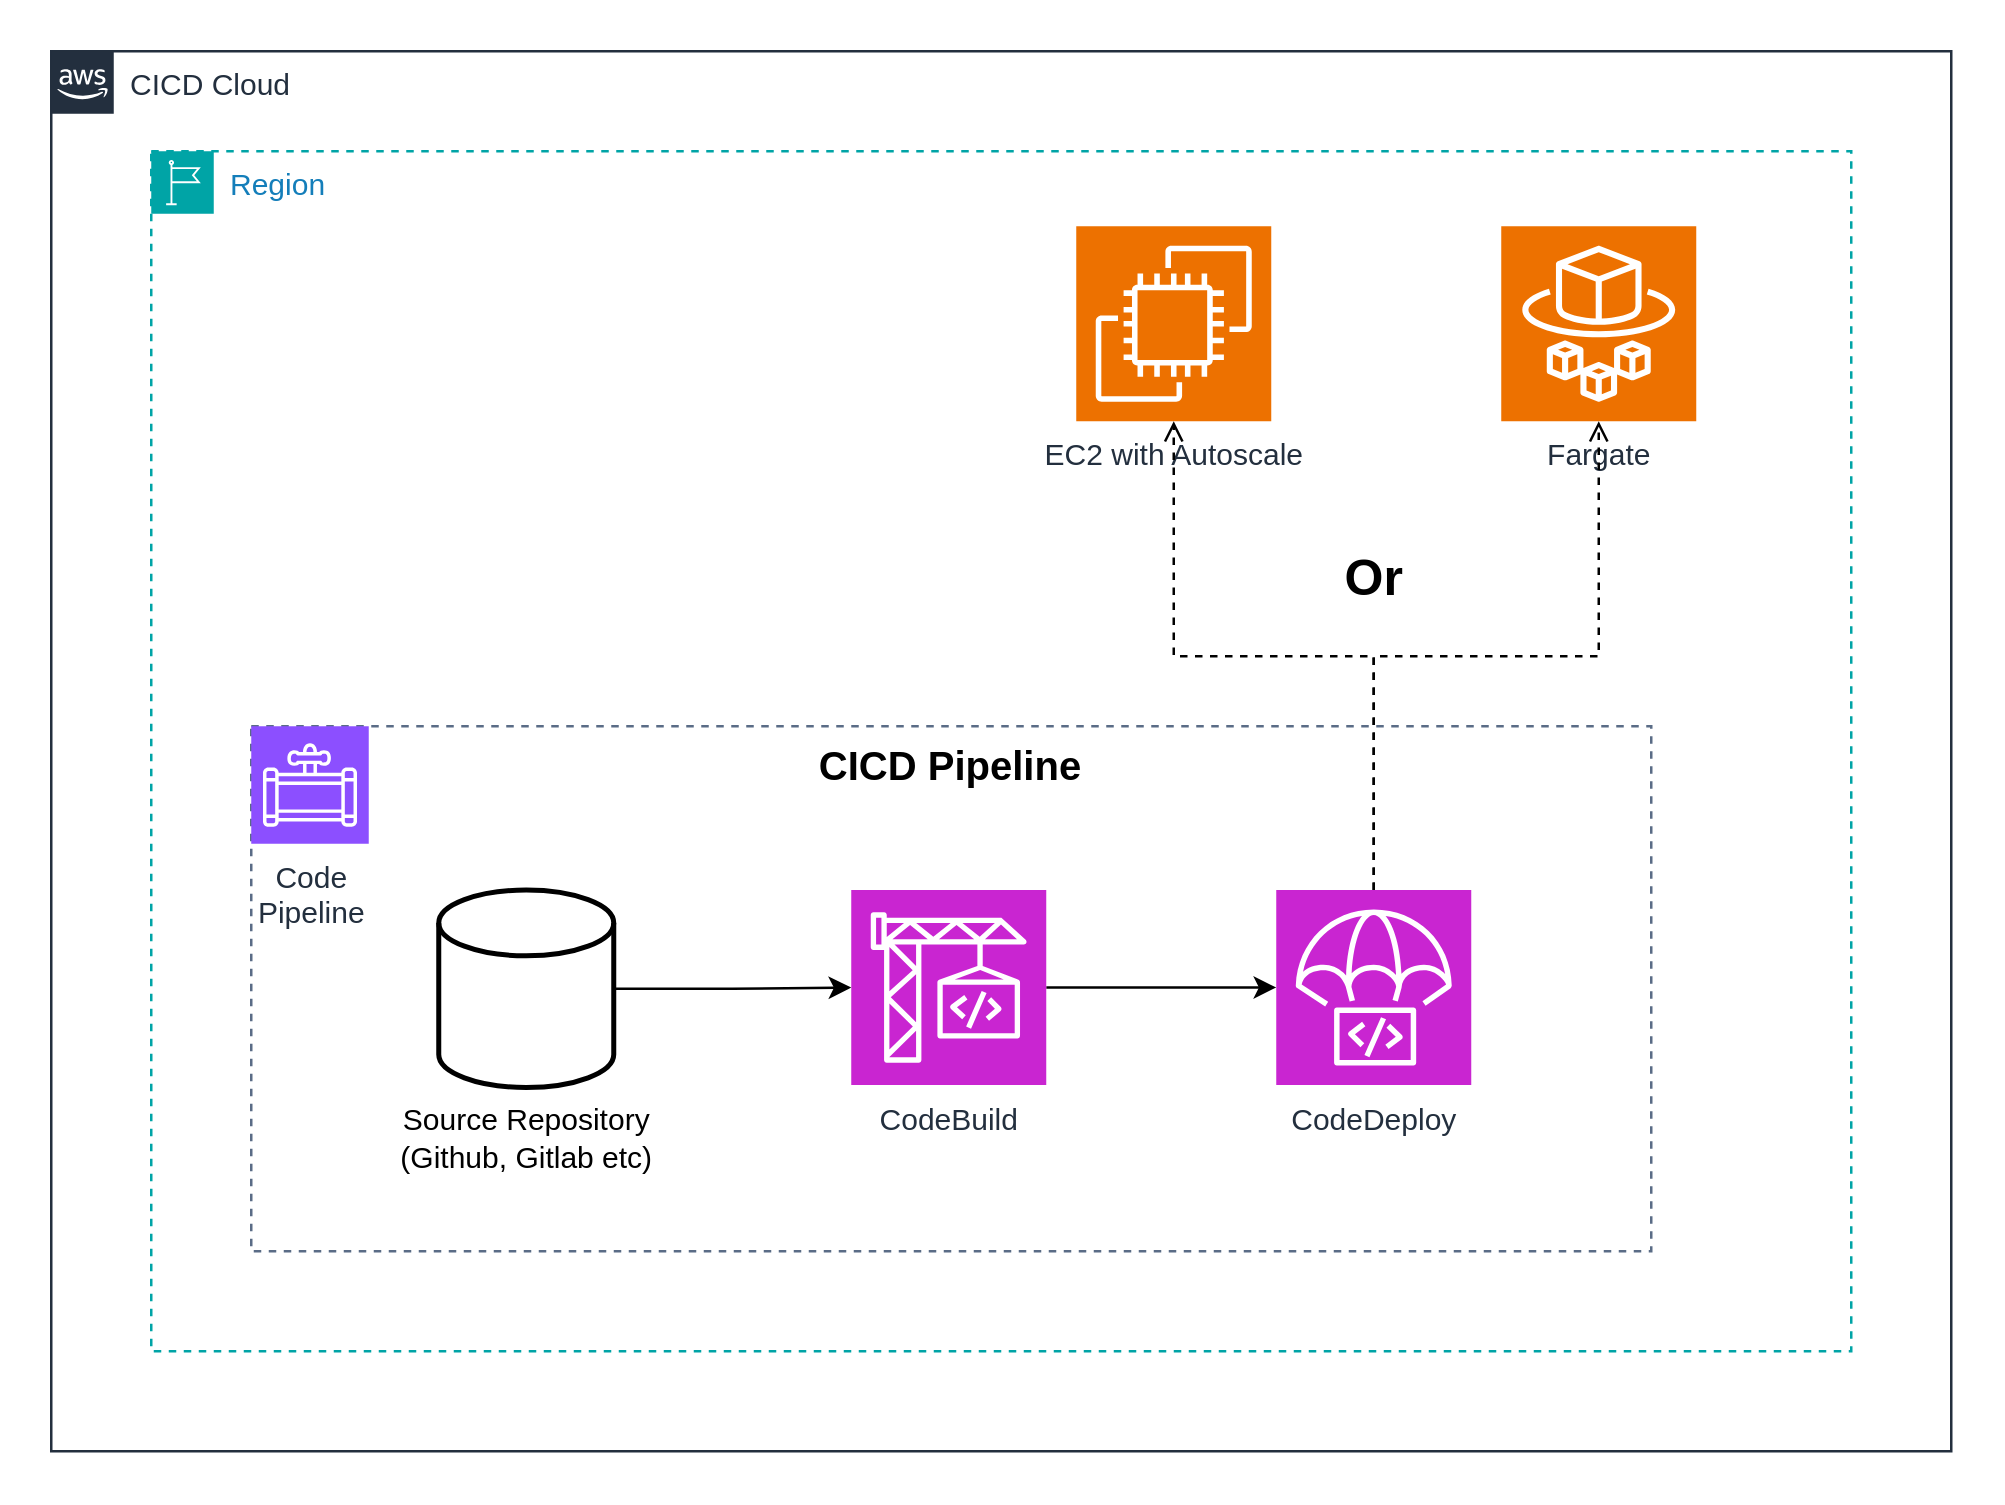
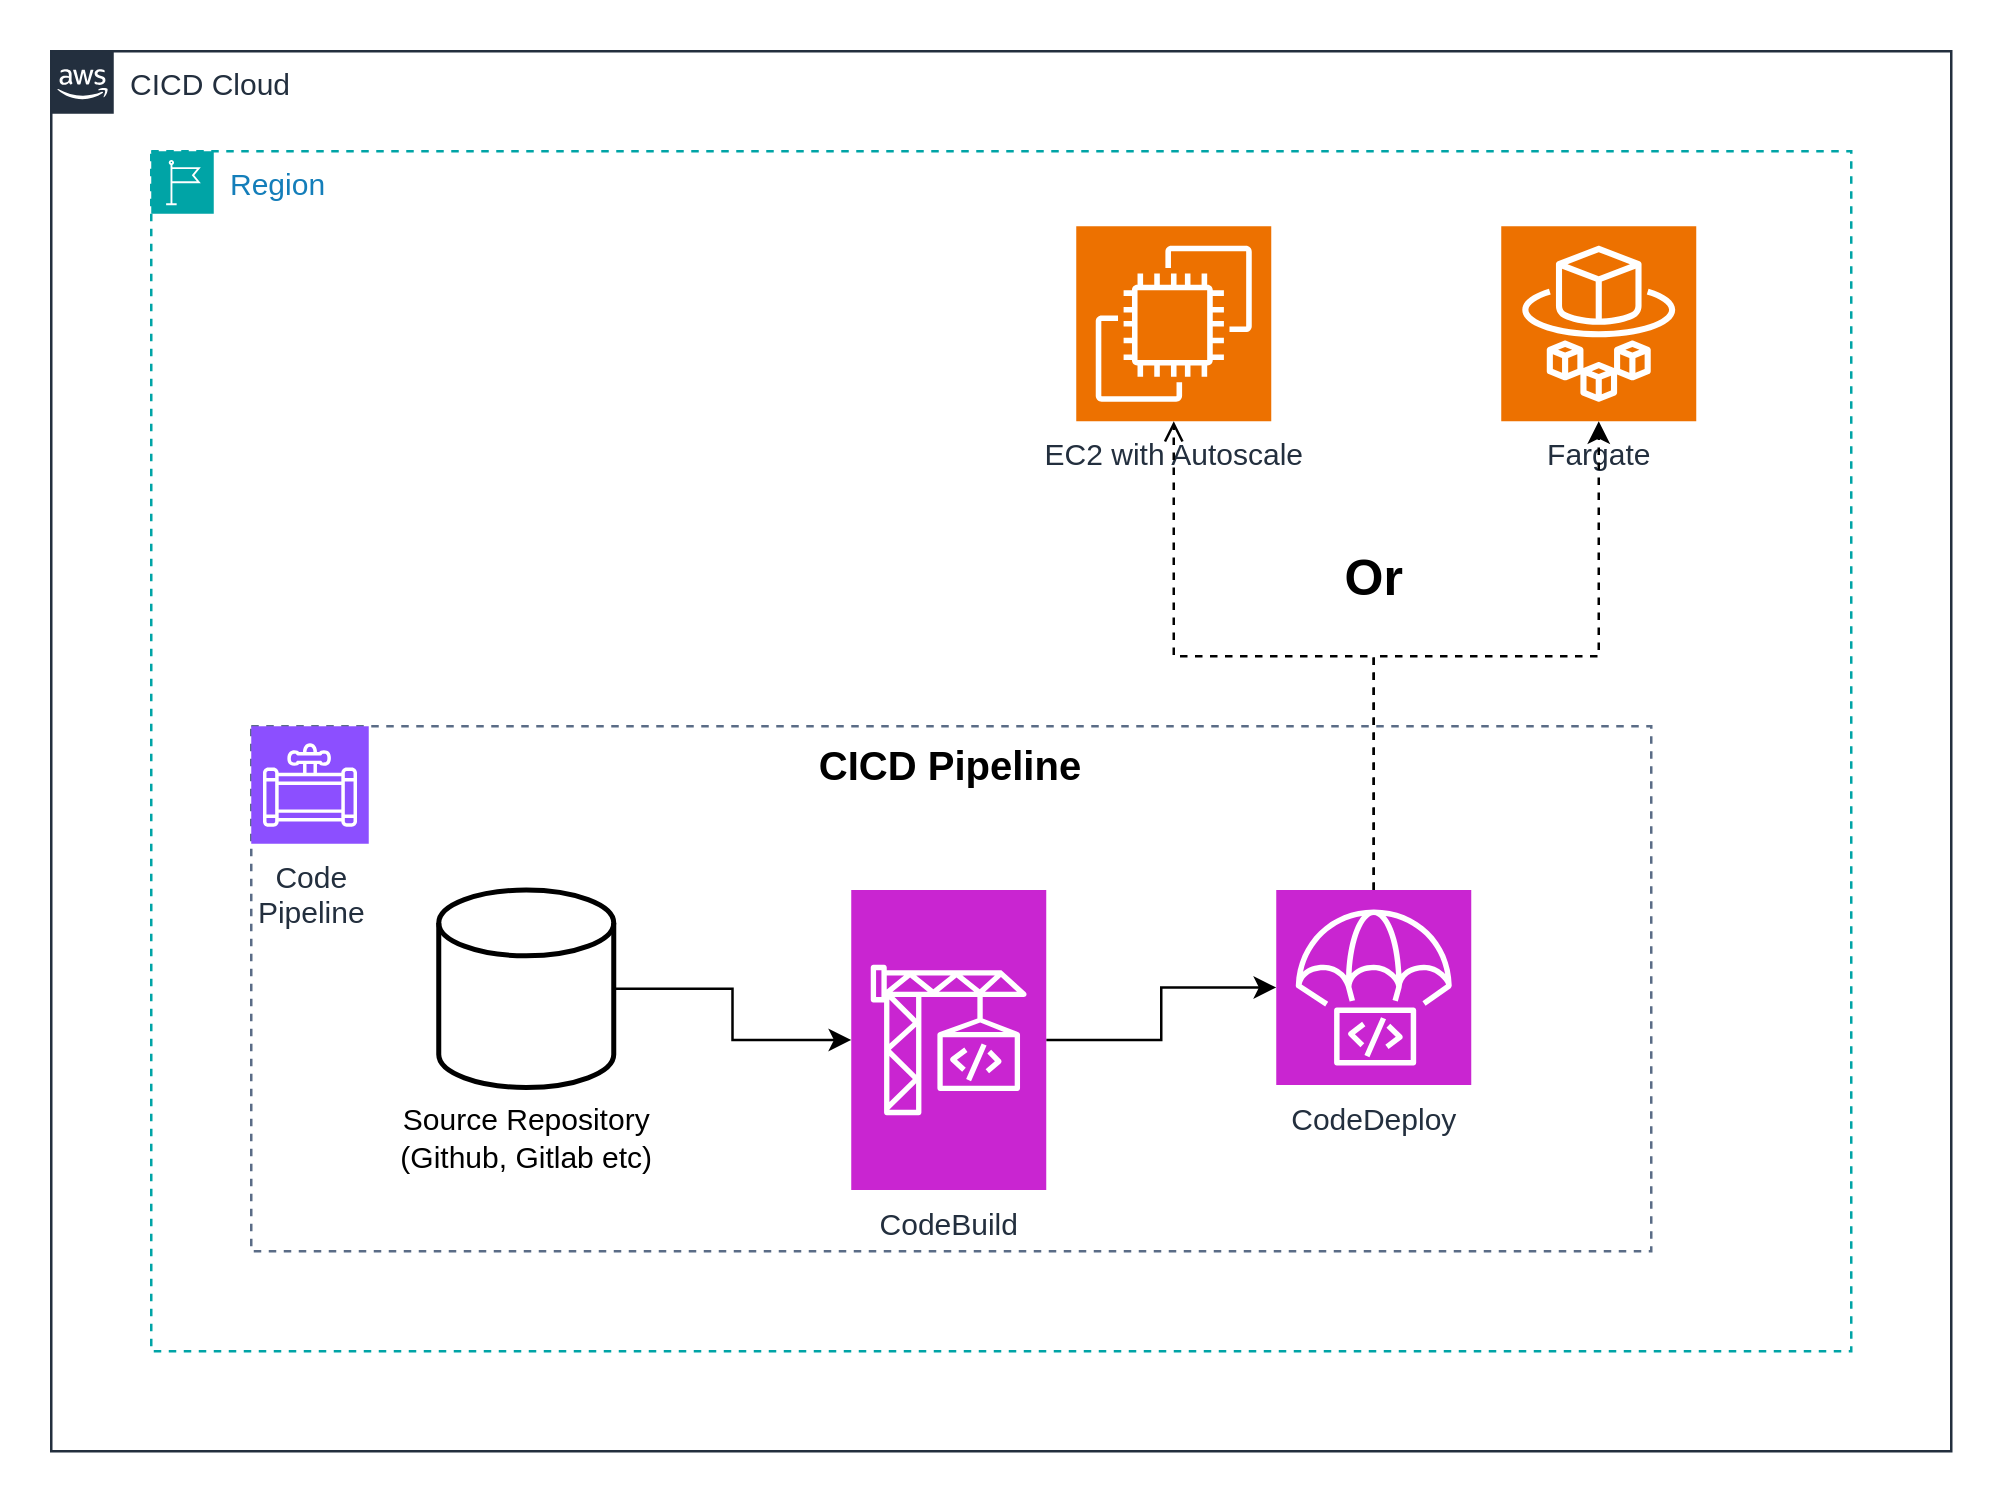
edge "CodeDeploy" -> "Fargate": arrowhead open -> classic
node "CodeBuild": size 195x195 -> 195x300
